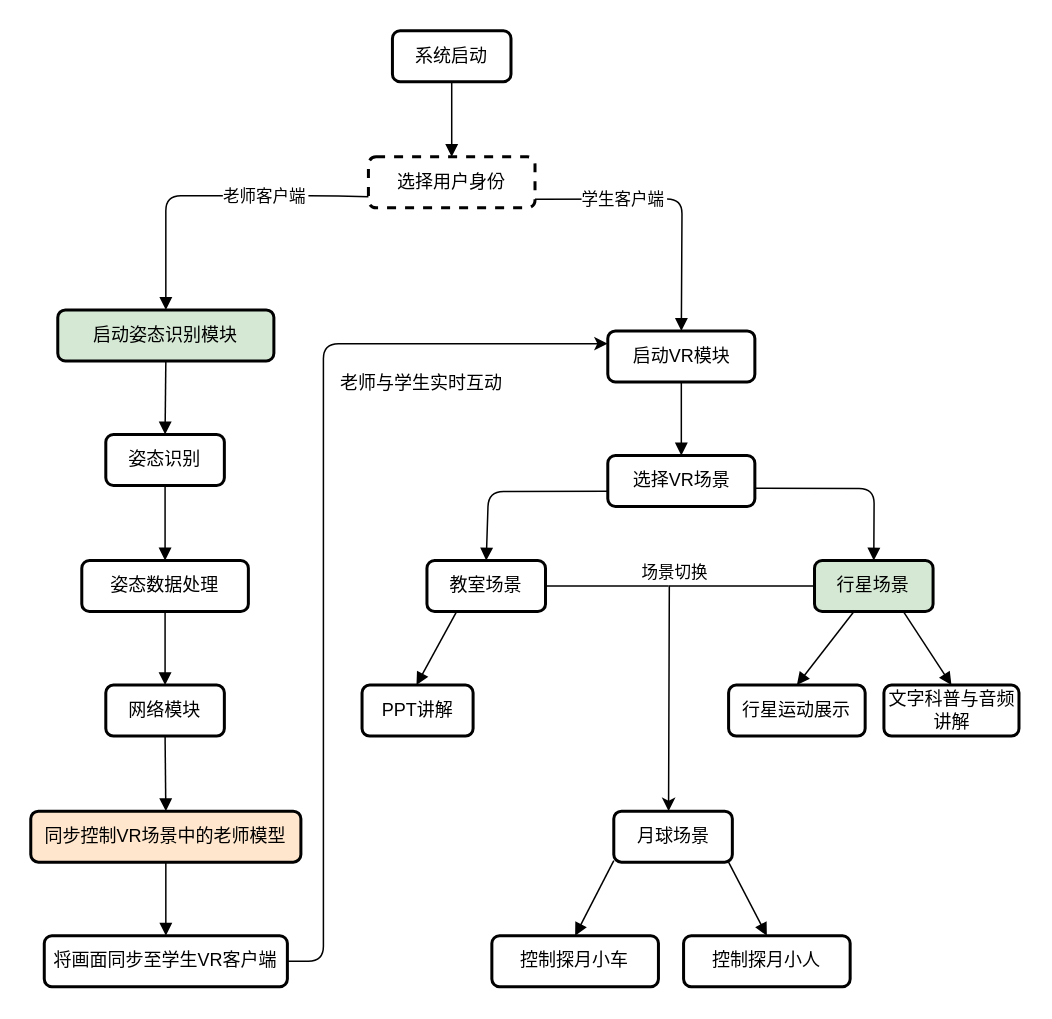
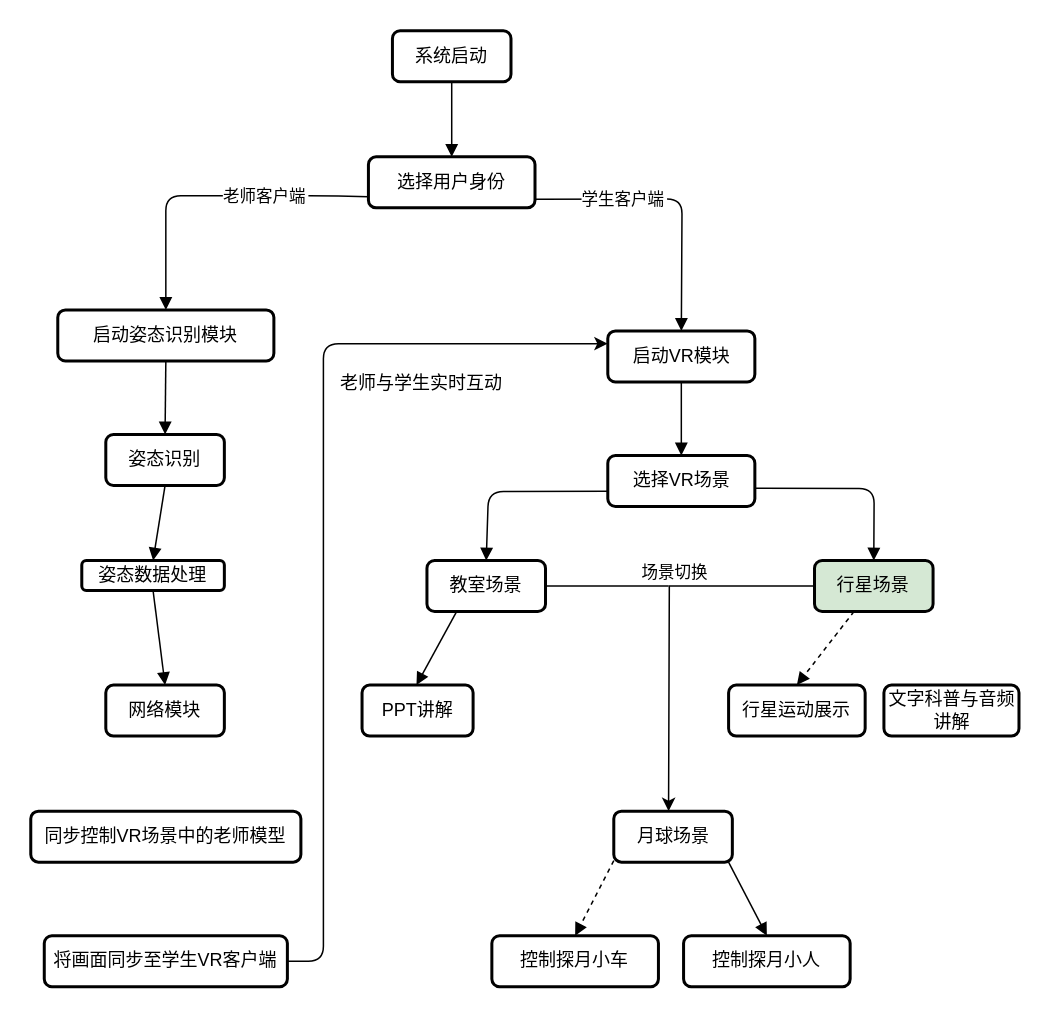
node "选择用户身份": style dashed -> solid
node "启动姿态识别模块": fillcolor #d5e8d4 -> #ffffff
node "姿态数据处理": size 167x51 -> 143x30
edge "行星场景" -> "文字科普与音频讲解": removed
edge "行星场景" -> "行星运动展示": style solid -> dashed
edge "网络模块" -> "同步控制VR场景中的老师模型": removed
node "同步控制VR场景中的老师模型": fillcolor #ffe6cc -> #ffffff
edge "同步控制VR场景中的老师模型" -> "将画面同步至学生VR客户端": removed
edge "月球场景" -> "控制探月小车": style solid -> dashed
